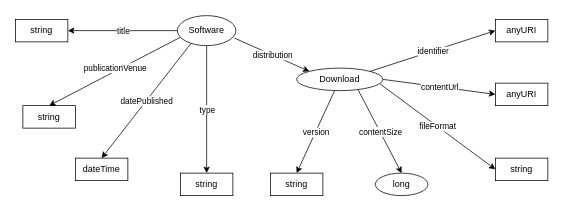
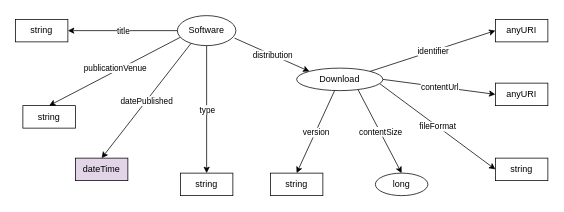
node "dateTime": fillcolor #ffffff -> #e1d5e7
